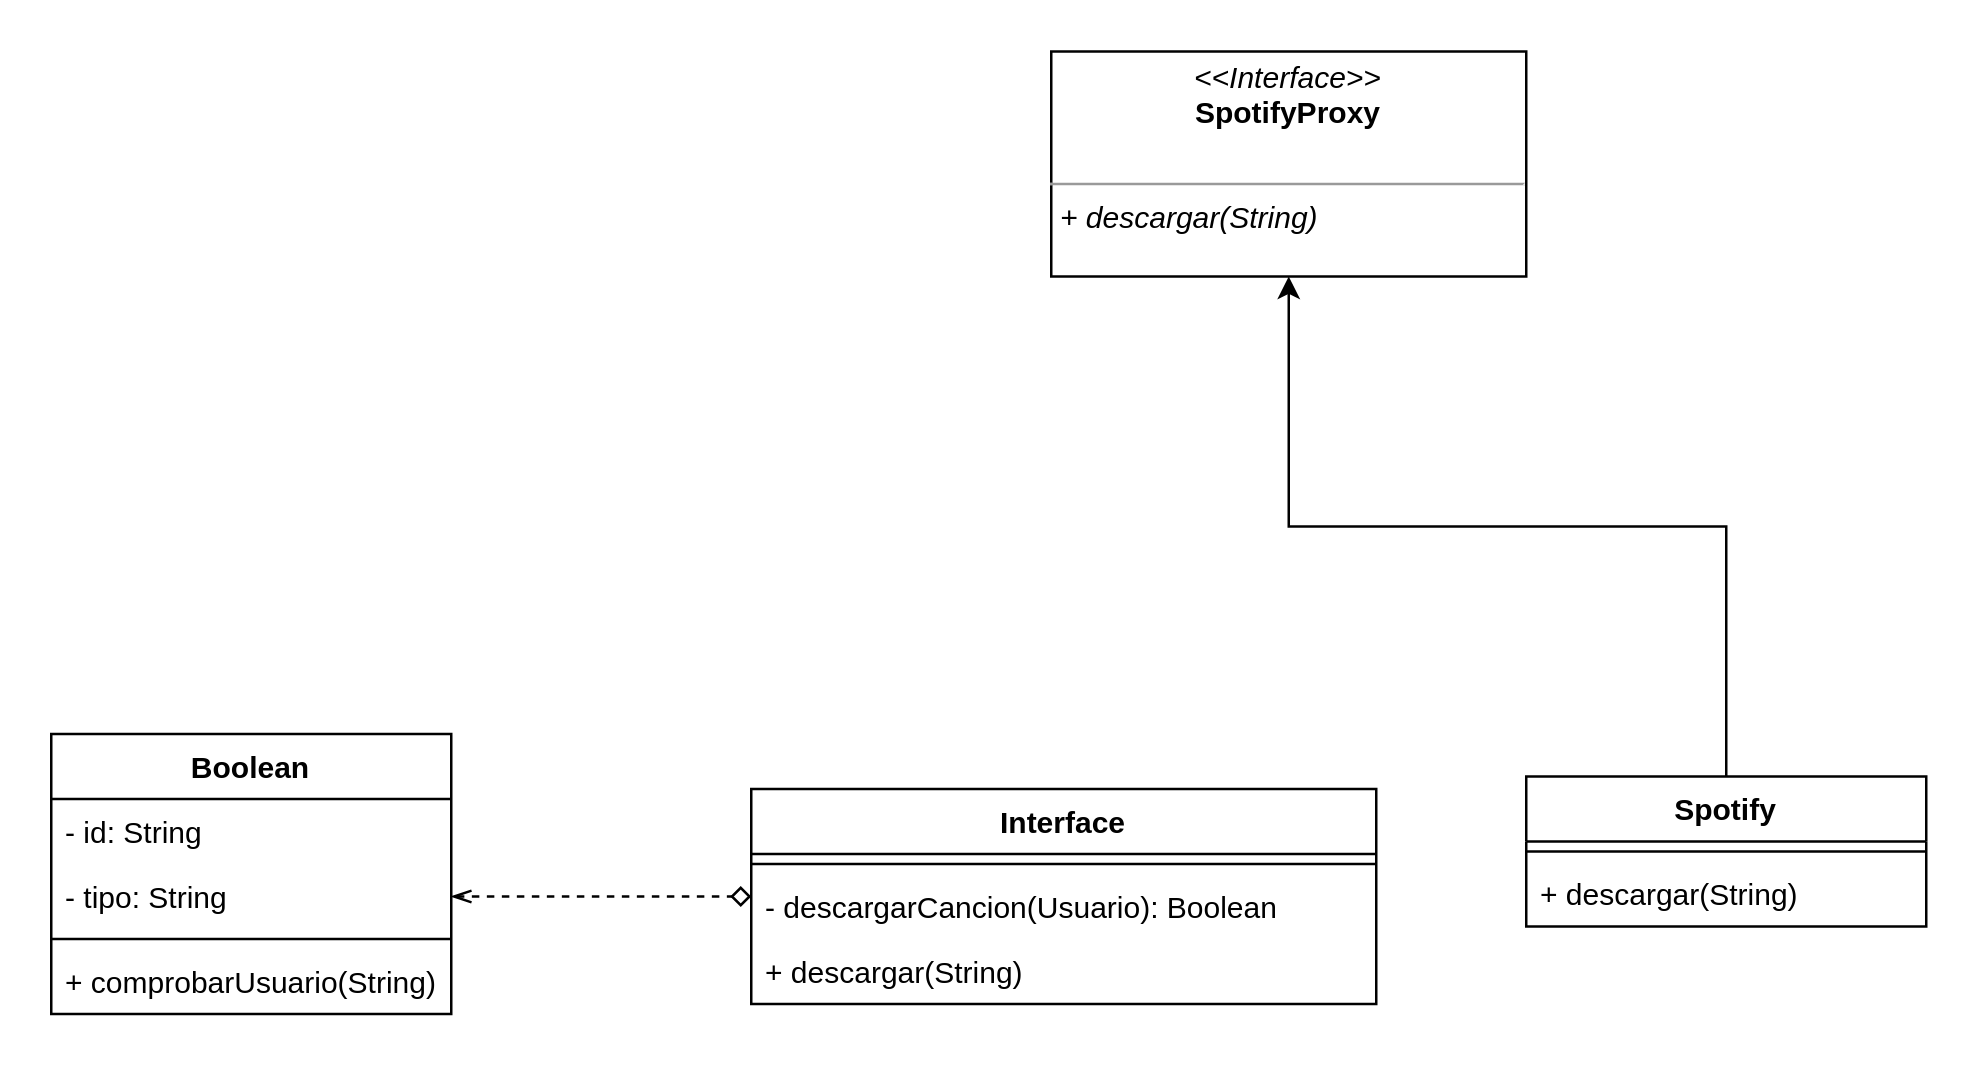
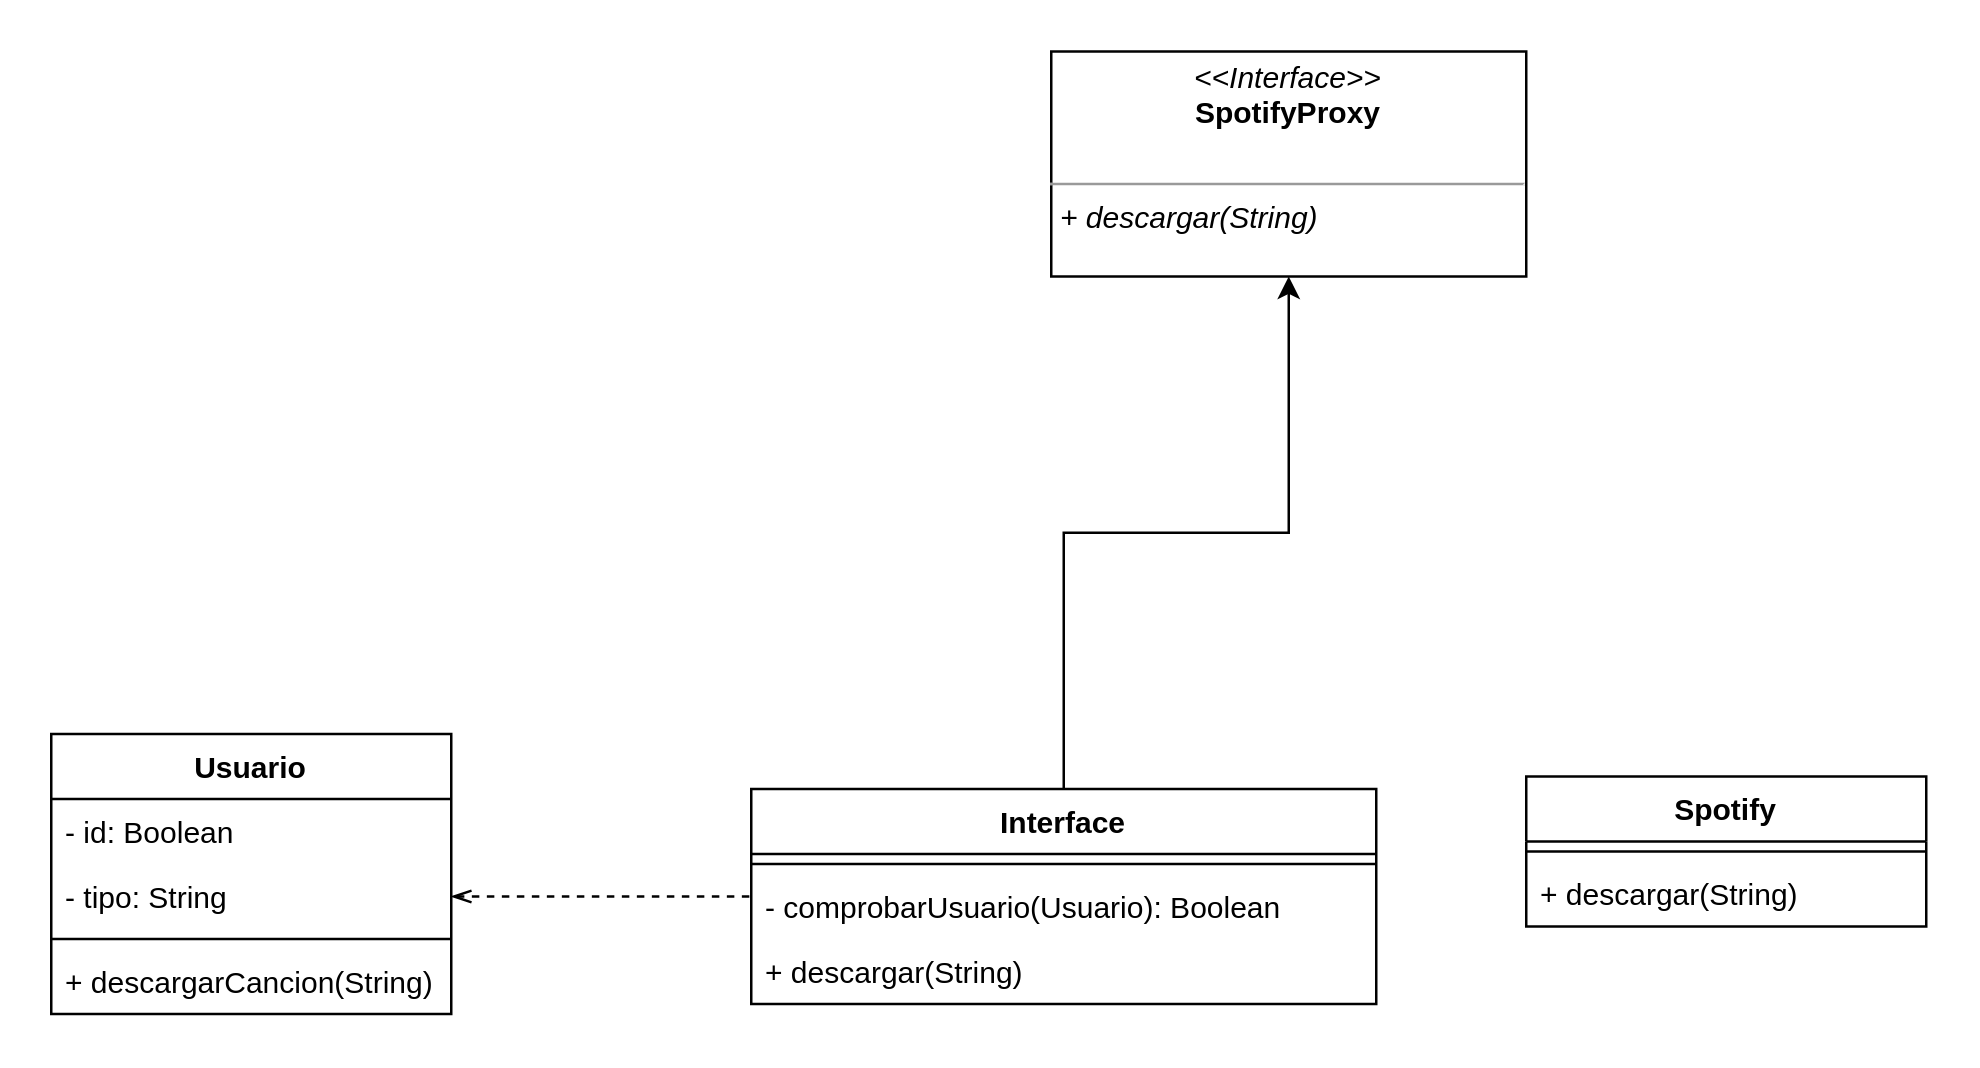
edge "Spotify" -> "<<Interface>> SpotifyProxy + descargar(String)": removed
edge "Interface" -> "<<Interface>> SpotifyProxy + descargar(String)": added
node "Boolean": label "Boolean" -> "Usuario"
node "- id: String": label "- id: String" -> "- id: Boolean"
edge "- tipo: String" -- "Interface": arrowhead diamond -> none
node "- descargarCancion(Usuario): Boolean": label "- descargarCancion(Usuario): Boolean" -> "- comprobarUsuario(Usuario): Boolean"
node "+ comprobarUsuario(String)": label "+ comprobarUsuario(String)" -> "+ descargarCancion(String)"
